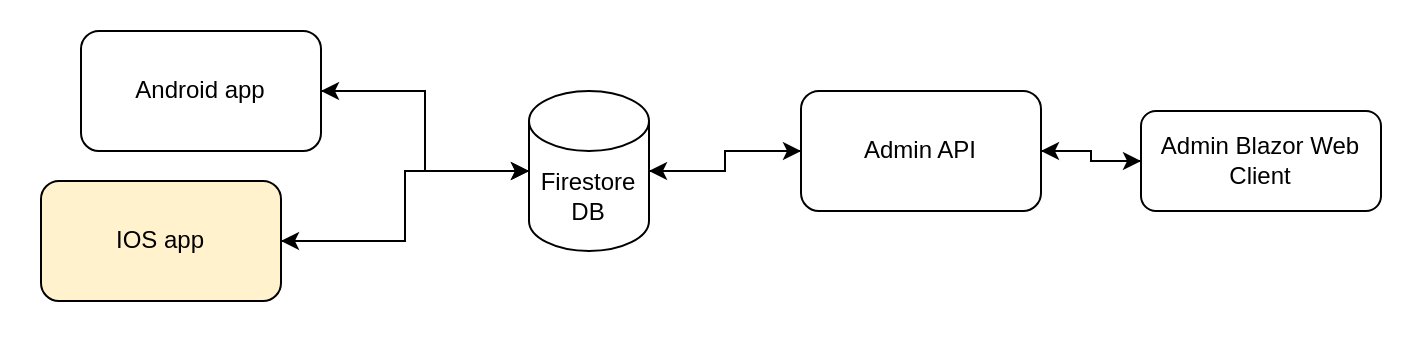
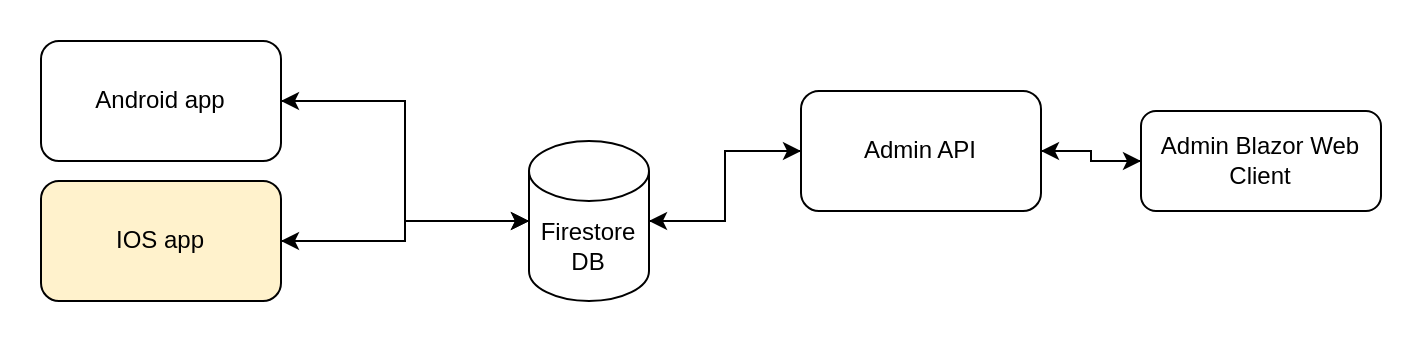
node "Android app": moved (201, 91) -> (161, 101)
node "Firestore DB": moved (589, 171) -> (589, 221)
